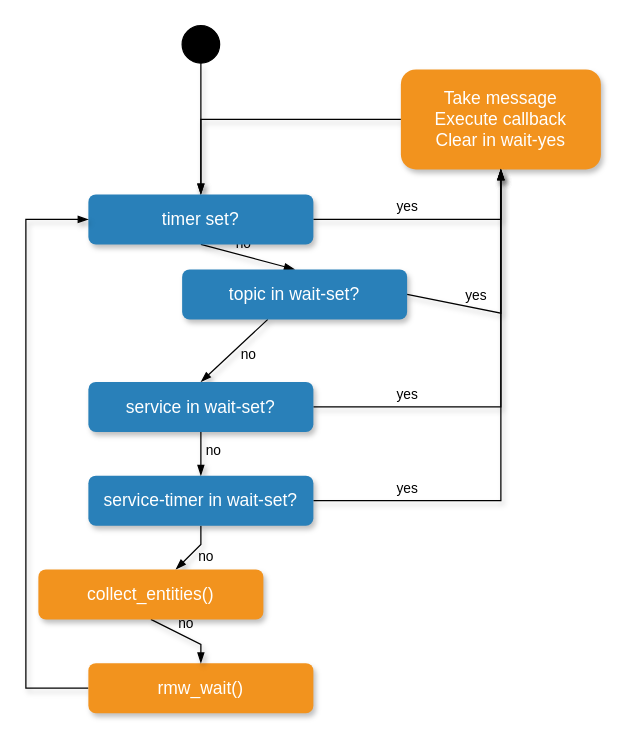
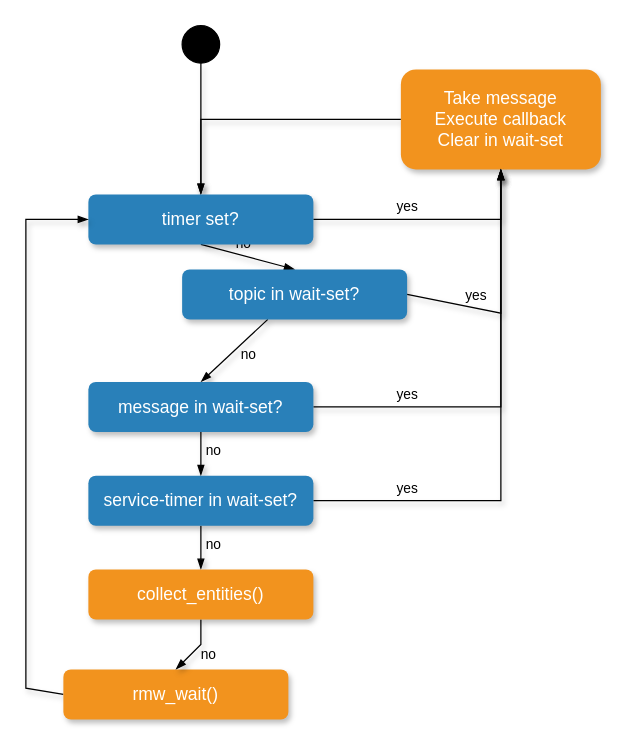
node "Take message Execute callback Clear in wait-yes": label "Take message Execute callback Clear in wait-yes" -> "Take message Execute callback Clear in wait-set"
node "service in wait-set?": label "service in wait-set?" -> "message in wait-set?"
node "collect_entities()": moved (151, 594) -> (201, 594)
node "rmw_wait()": moved (201, 688) -> (176, 694)
